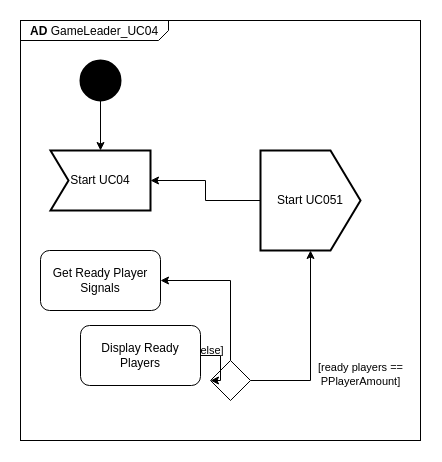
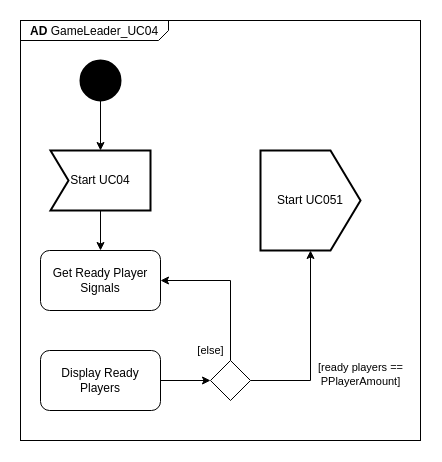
edge "Start UC051" -> "Start UC04": removed
edge "Start UC04" -> "Get Ready Player Signals": added
node "Display Ready Players": moved (141, 356) -> (101, 381)
